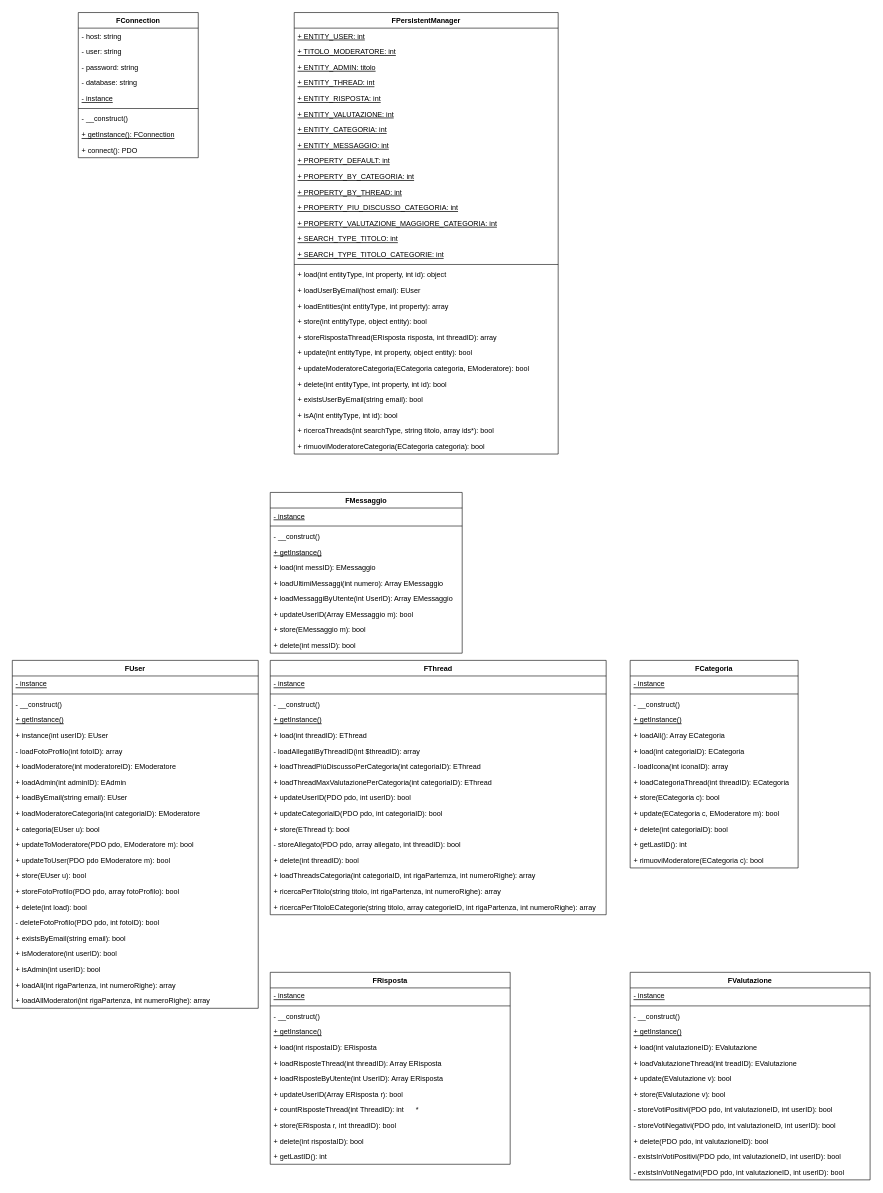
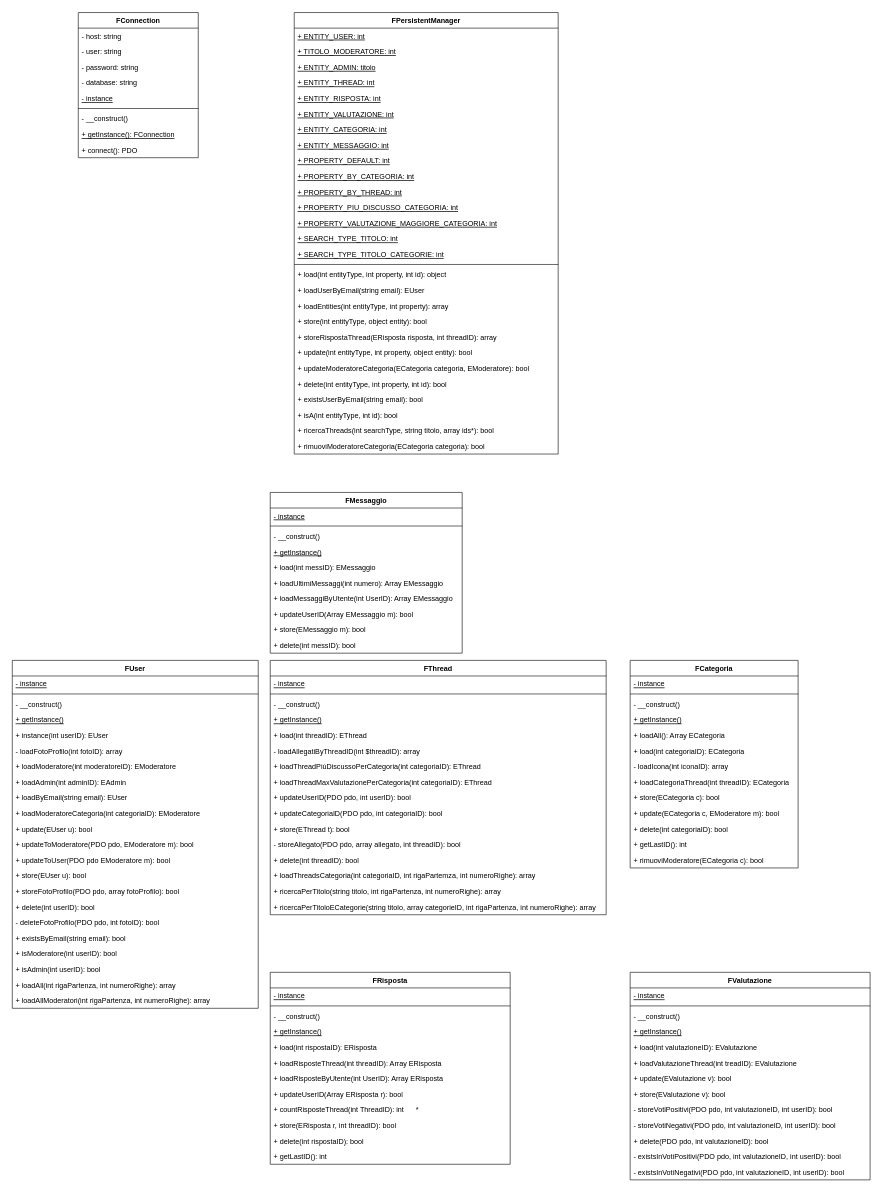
node "+ loadUserByEmail(host email): EUser": label "+ loadUserByEmail(host email): EUser" -> "+ loadUserByEmail(string email): EUser"
node "+ categoria(EUser u): bool": label "+ categoria(EUser u): bool" -> "+ update(EUser u): bool"
node "+ delete(int load): bool": label "+ delete(int load): bool" -> "+ delete(int userID): bool"
